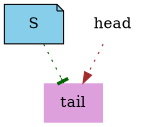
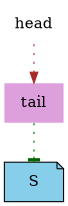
edge "S" -> "tail": reversed
